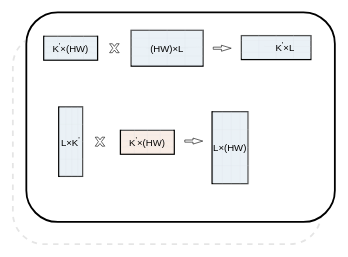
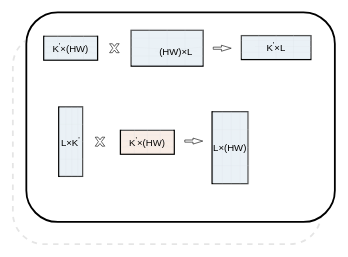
node "K'×L": moved (285, 47) -> (276, 47)
node "(HW)×L": moved (167, 48) -> (176, 51)
